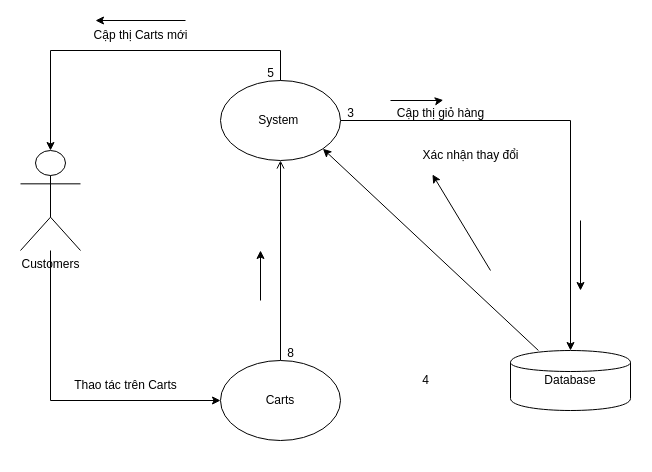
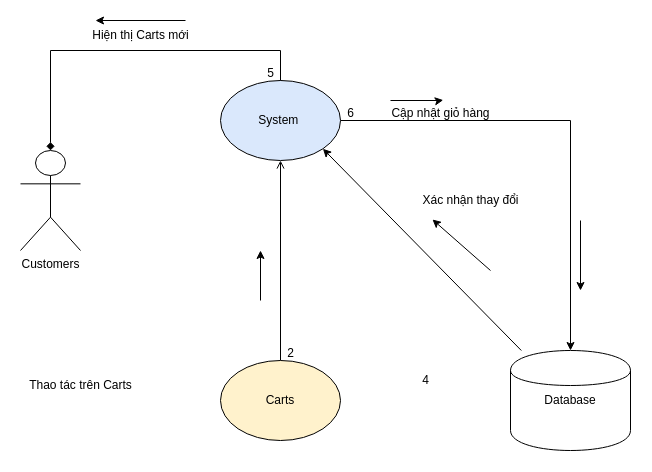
node "Cập thị Carts mới": label "Cập thị Carts mới" -> "Hiện thị Carts mới"
node "3": label "3" -> "6"
node "Cập thị giỏ hàng": label "Cập thị giỏ hàng" -> "Cập nhật giỏ hàng"
node "System": fillcolor #ffffff -> #dae8fc
edge "System" -> "Customers": arrowhead classic -> diamond
node "Xác nhận thay đổi": moved (471, 156) -> (471, 201)
node "8": label "8" -> "2"
node "Database": size 120x60 -> 120x100
node "Thao tác trên Carts": moved (126, 386) -> (81, 386)
edge "Customers" -> "Carts": removed
node "Carts": fillcolor #ffffff -> #fff2cc
